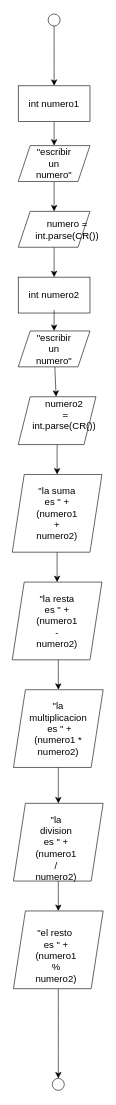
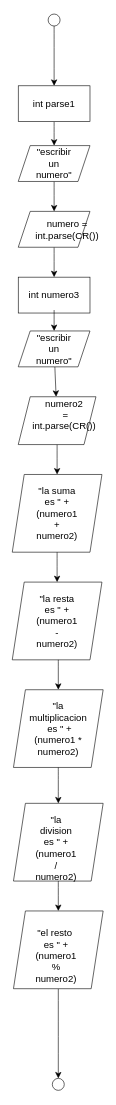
node "int numero1": label "int numero1" -> "int parse1"
node "int numero2": label "int numero2" -> "int numero3"
